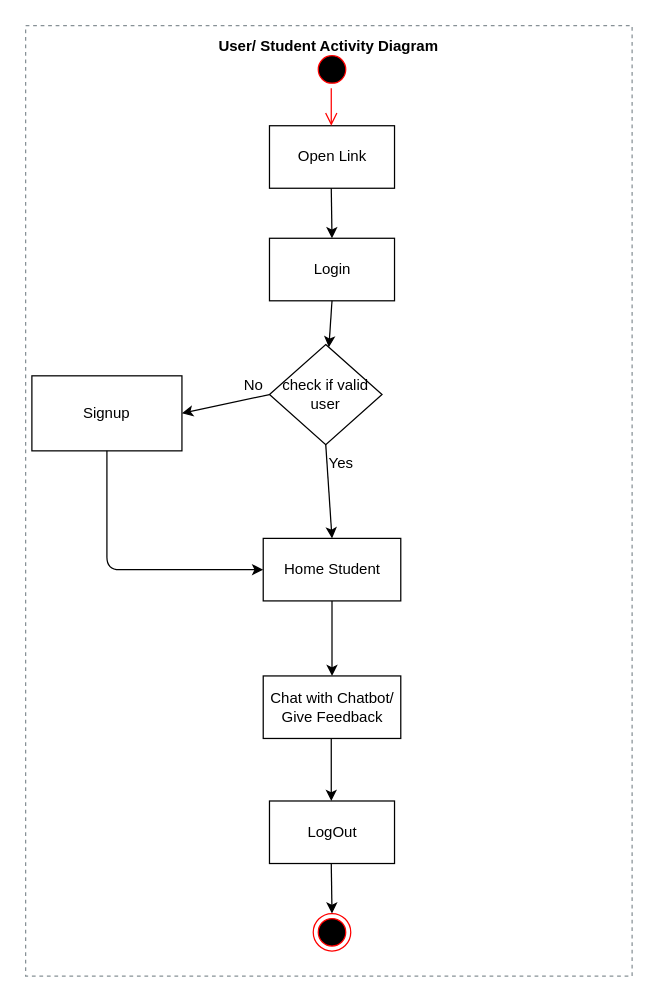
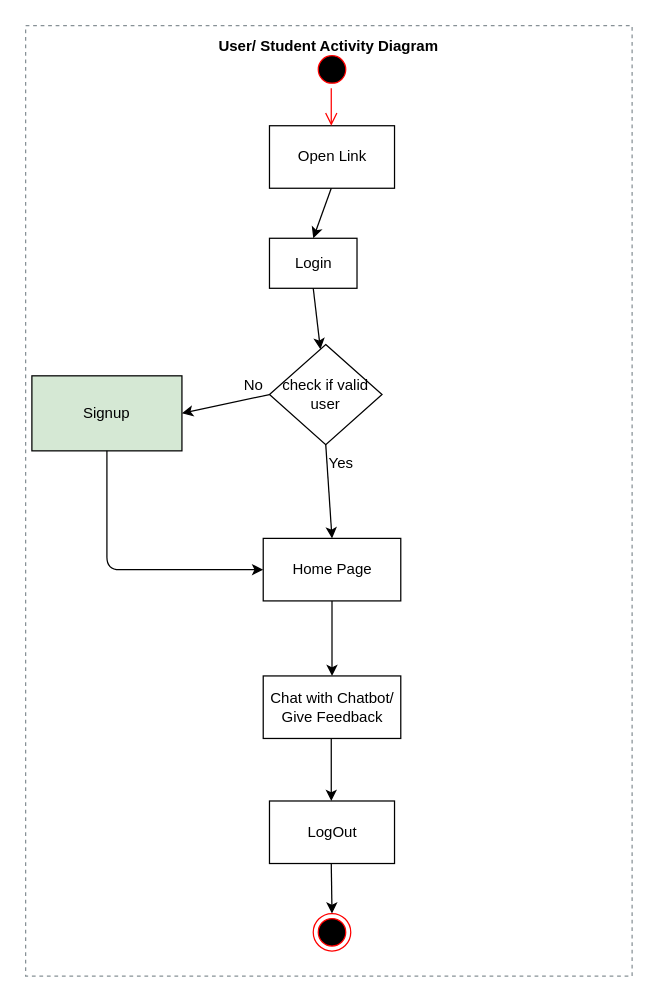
node "Login": size 125x63 -> 88x50
node "Signup": fillcolor #ffffff -> #d5e8d4
node "Home Student": label "Home Student" -> "Home Page"
